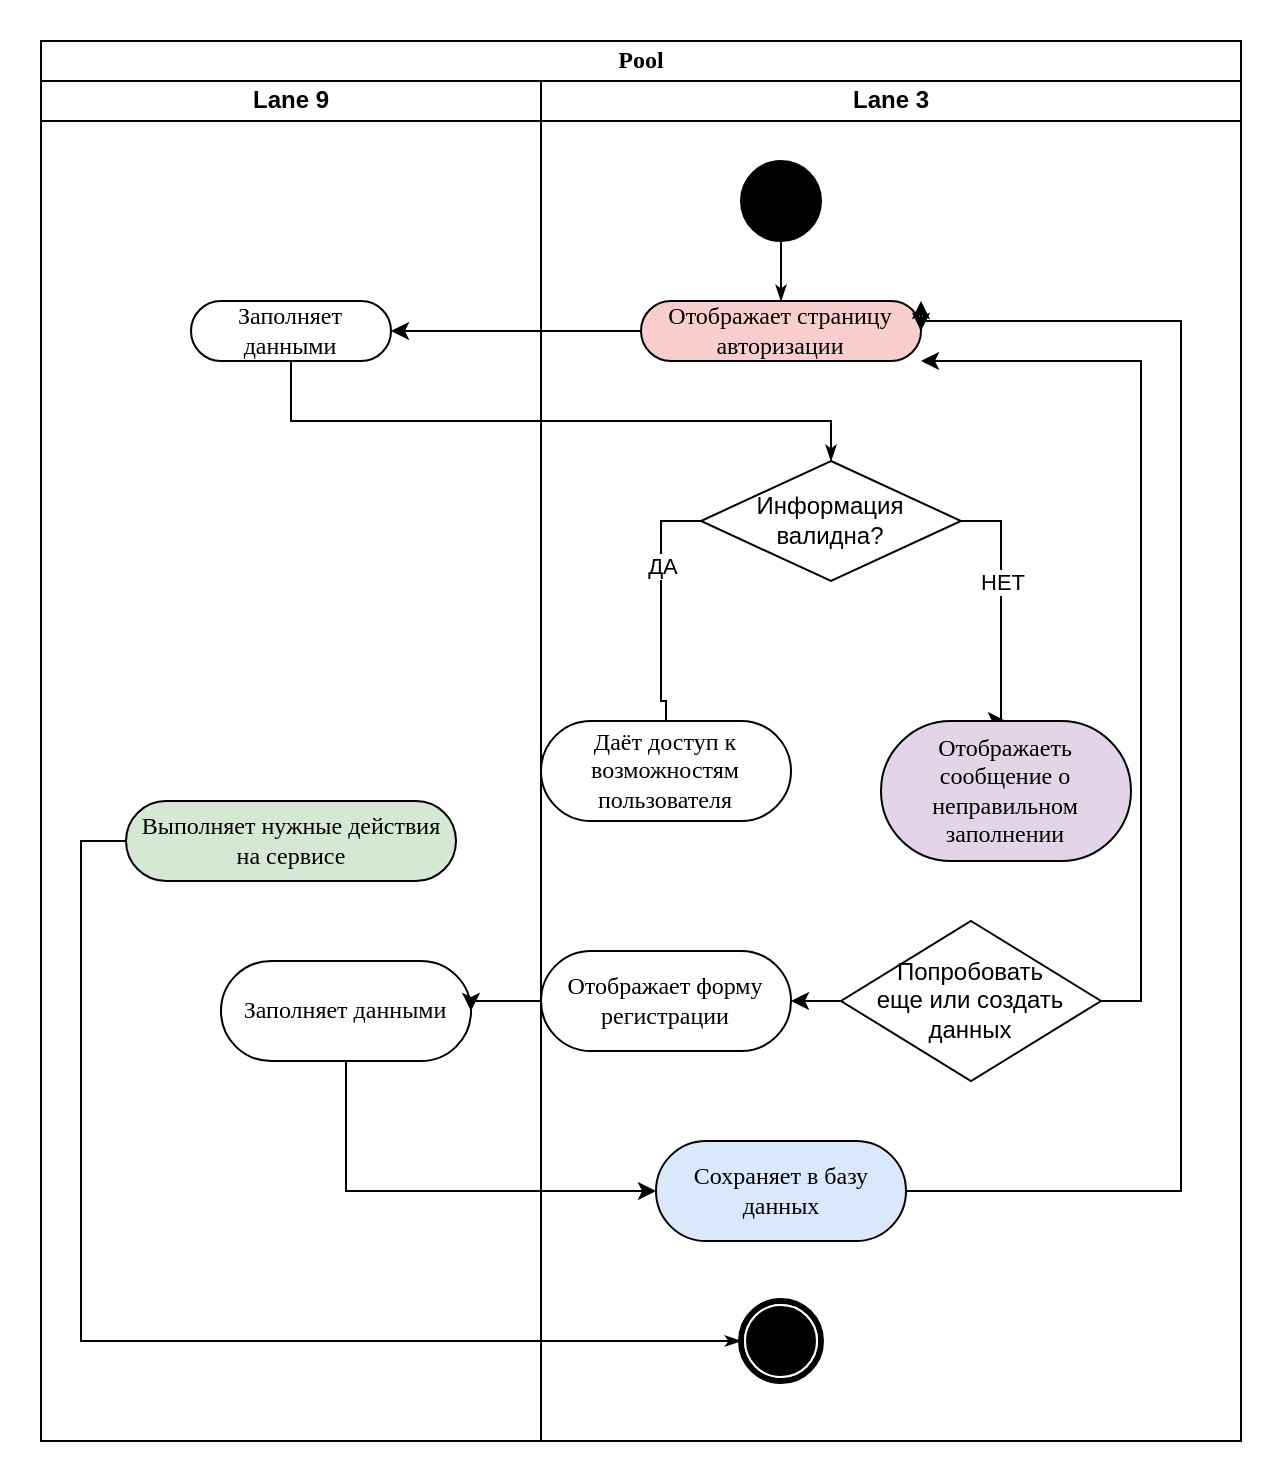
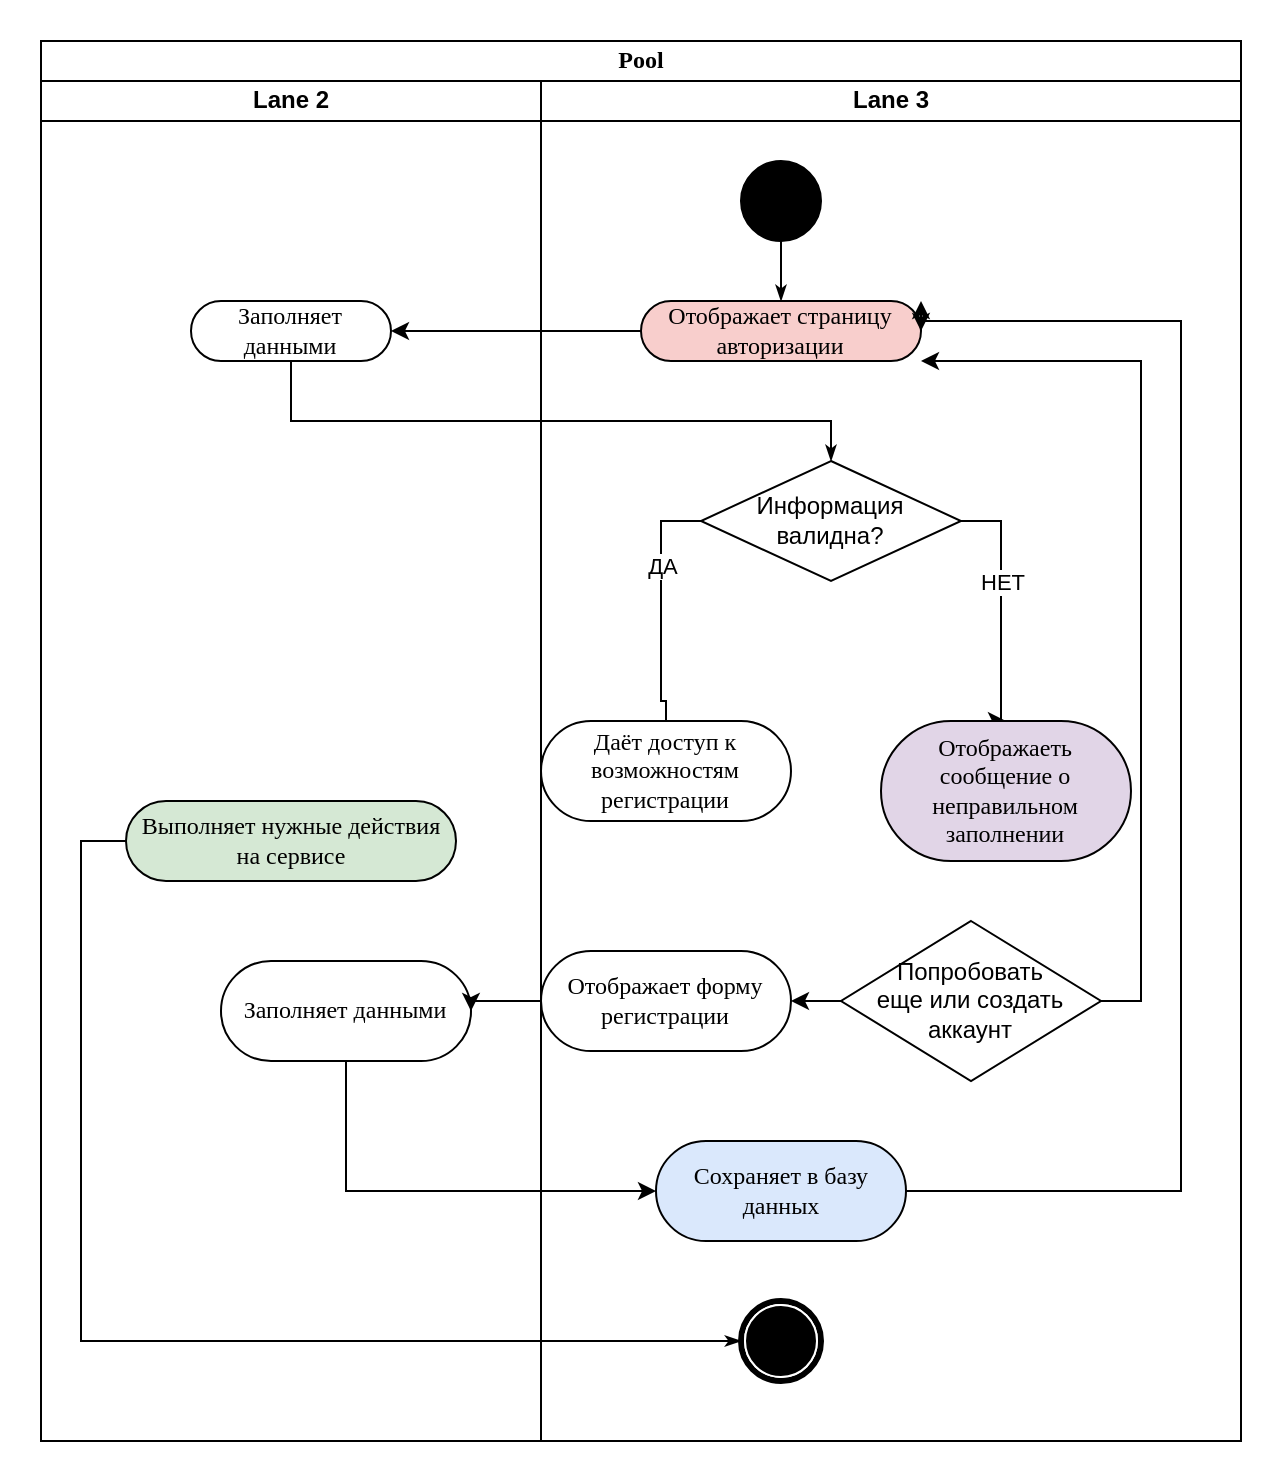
node "Lane 9": label "Lane 9" -> "Lane 2"
node "Даёт доступ к возможностям пользователя": label "Даёт доступ к возможностям пользователя" -> "Даёт доступ к возможностям регистрации"
node "Попробовать еще или создать данных": label "Попробовать еще или создать данных" -> "Попробовать еще или создать аккаунт"
